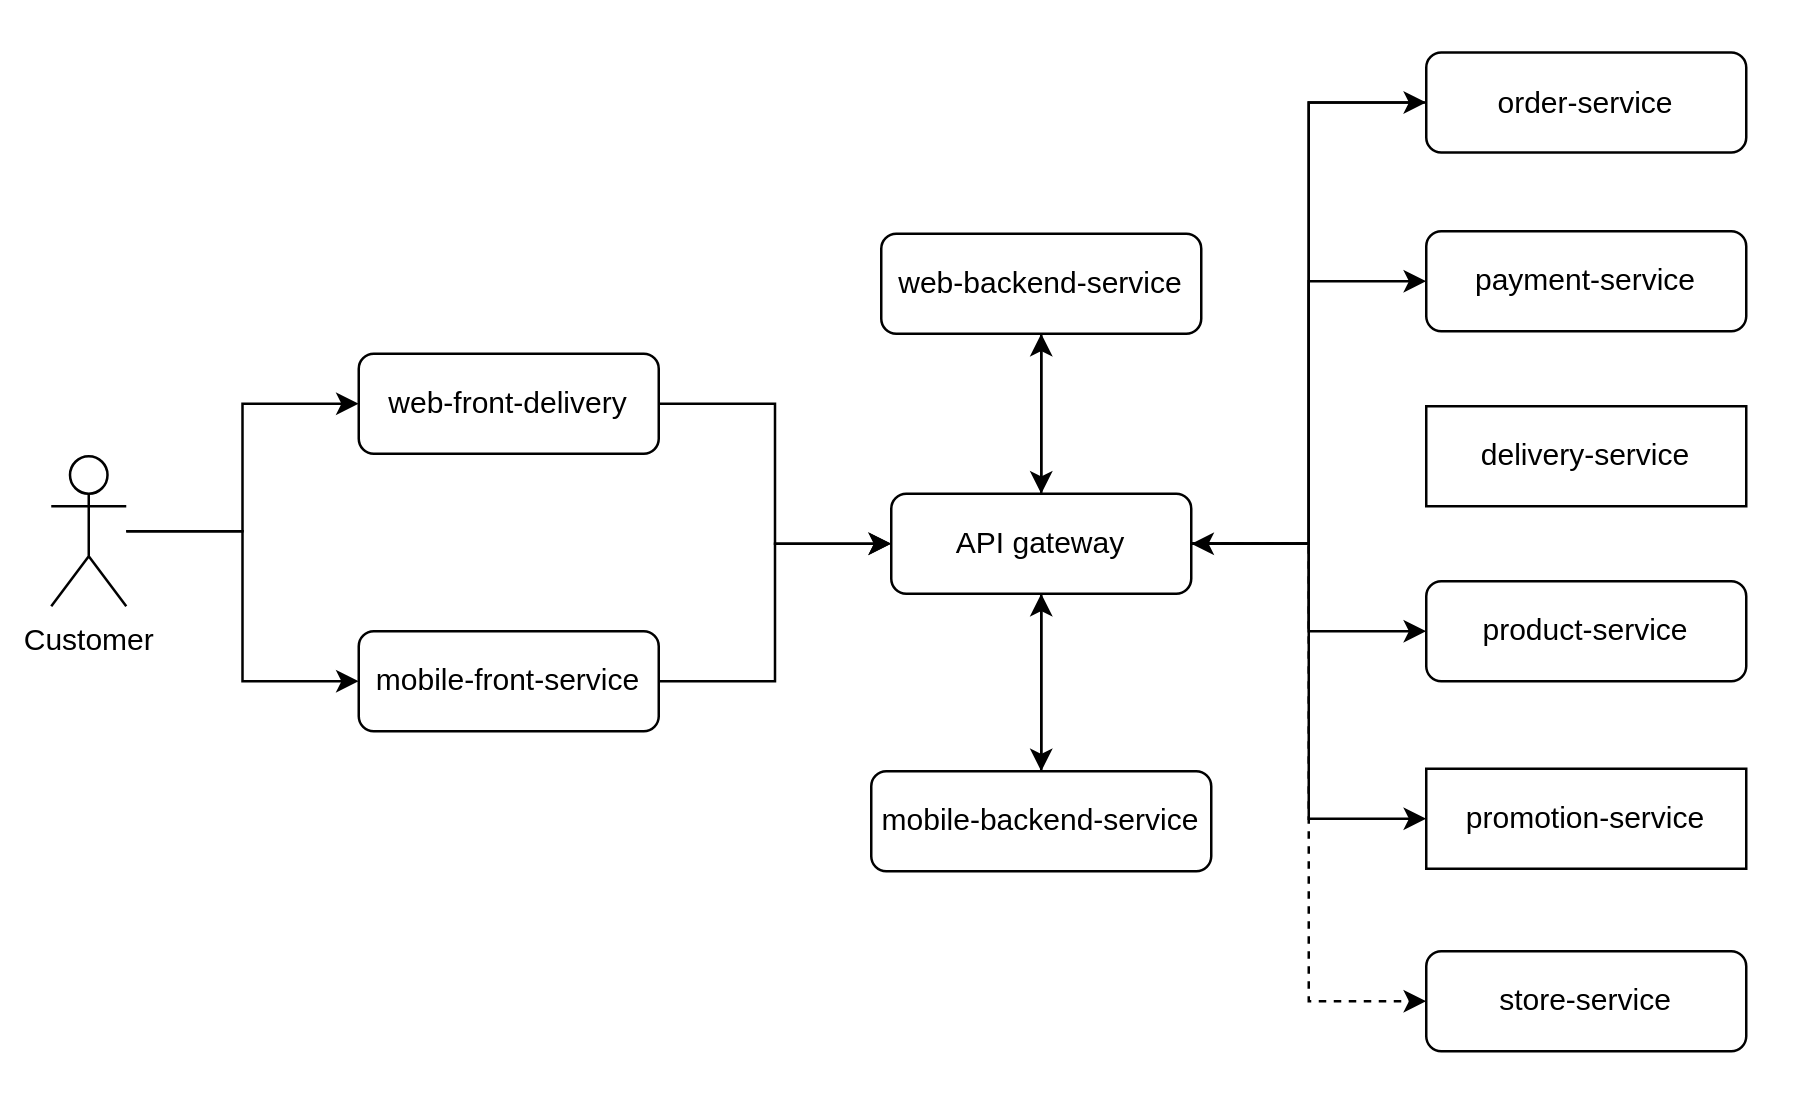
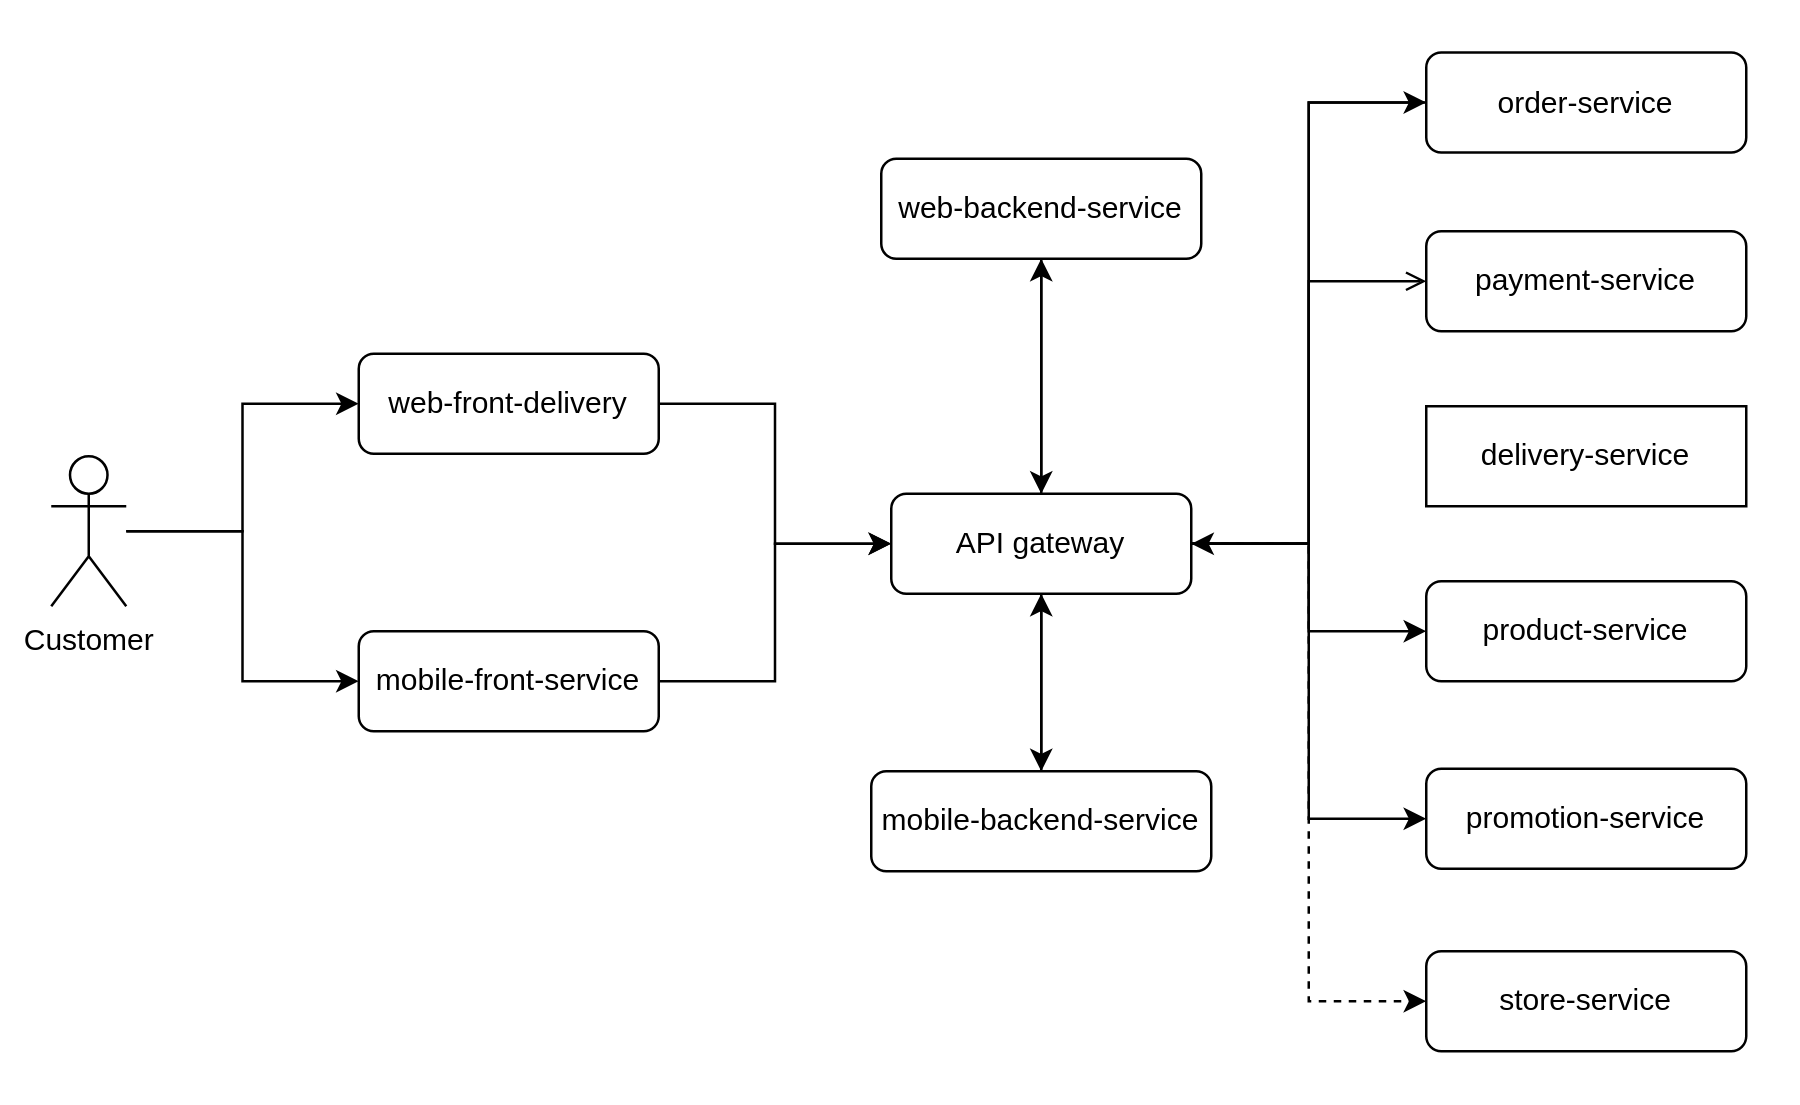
edge "API gateway" -> "payment-service": arrowhead classic -> open
node "web-backend-service": moved (1041, 284) -> (1041, 209)
node "promotion-service": shape rectangle -> rounded rectangle
